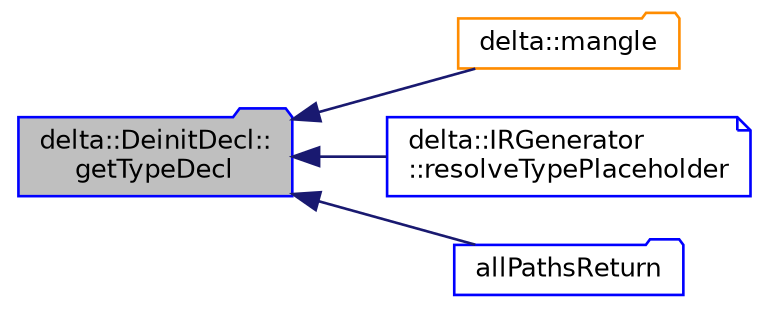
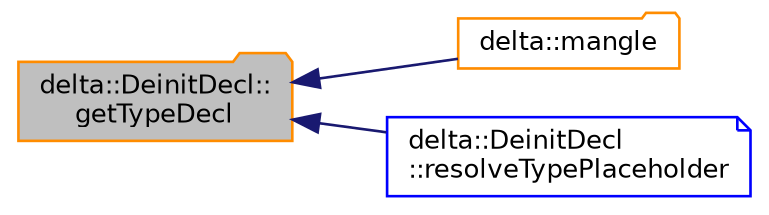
node "delta::DeinitDecl:: getTypeDecl": color blue -> darkorange
node "delta::IRGenerator ::resolveTypePlaceholder": label "delta::IRGenerator ::resolveTypePlaceholder" -> "delta::DeinitDecl ::resolveTypePlaceholder"
node "allPathsReturn": removed
